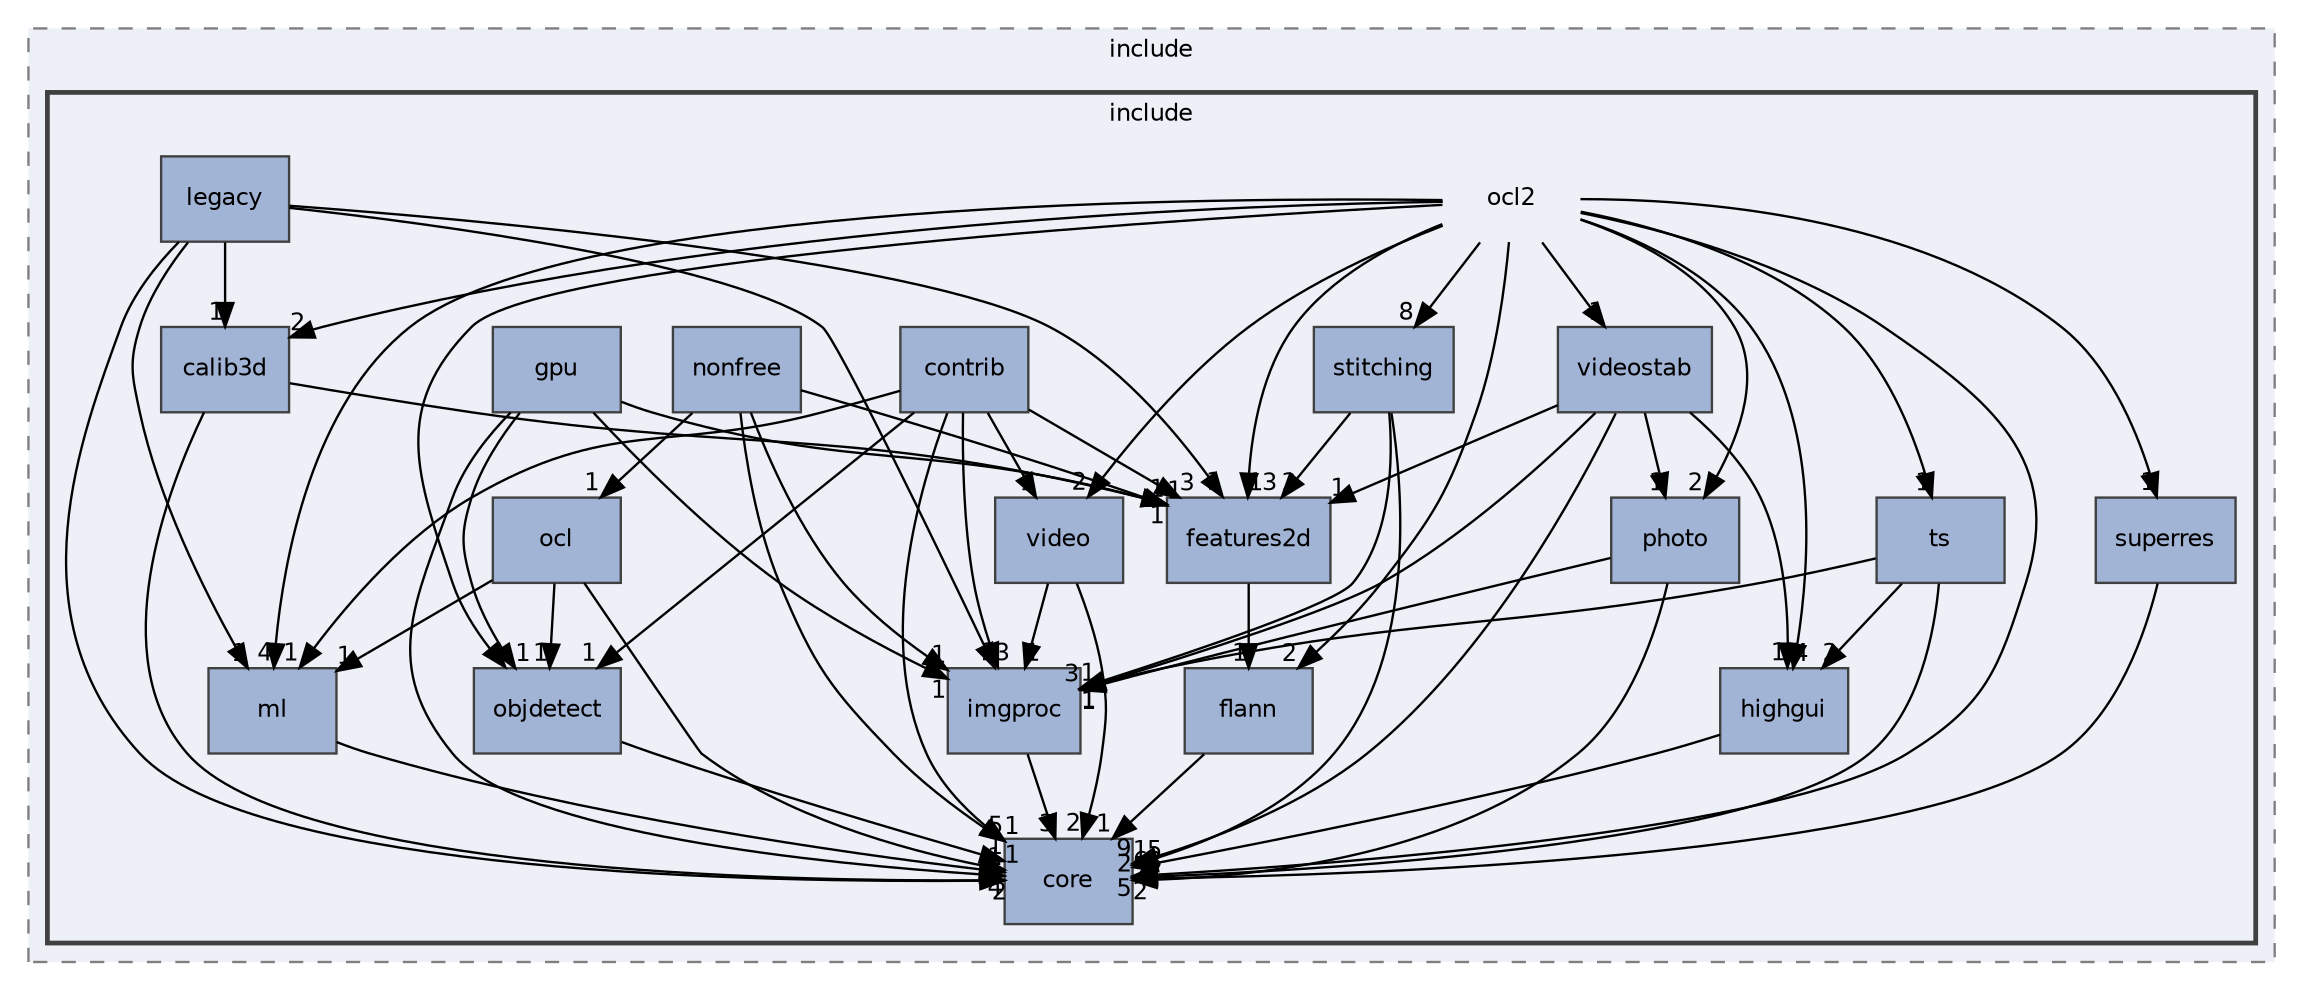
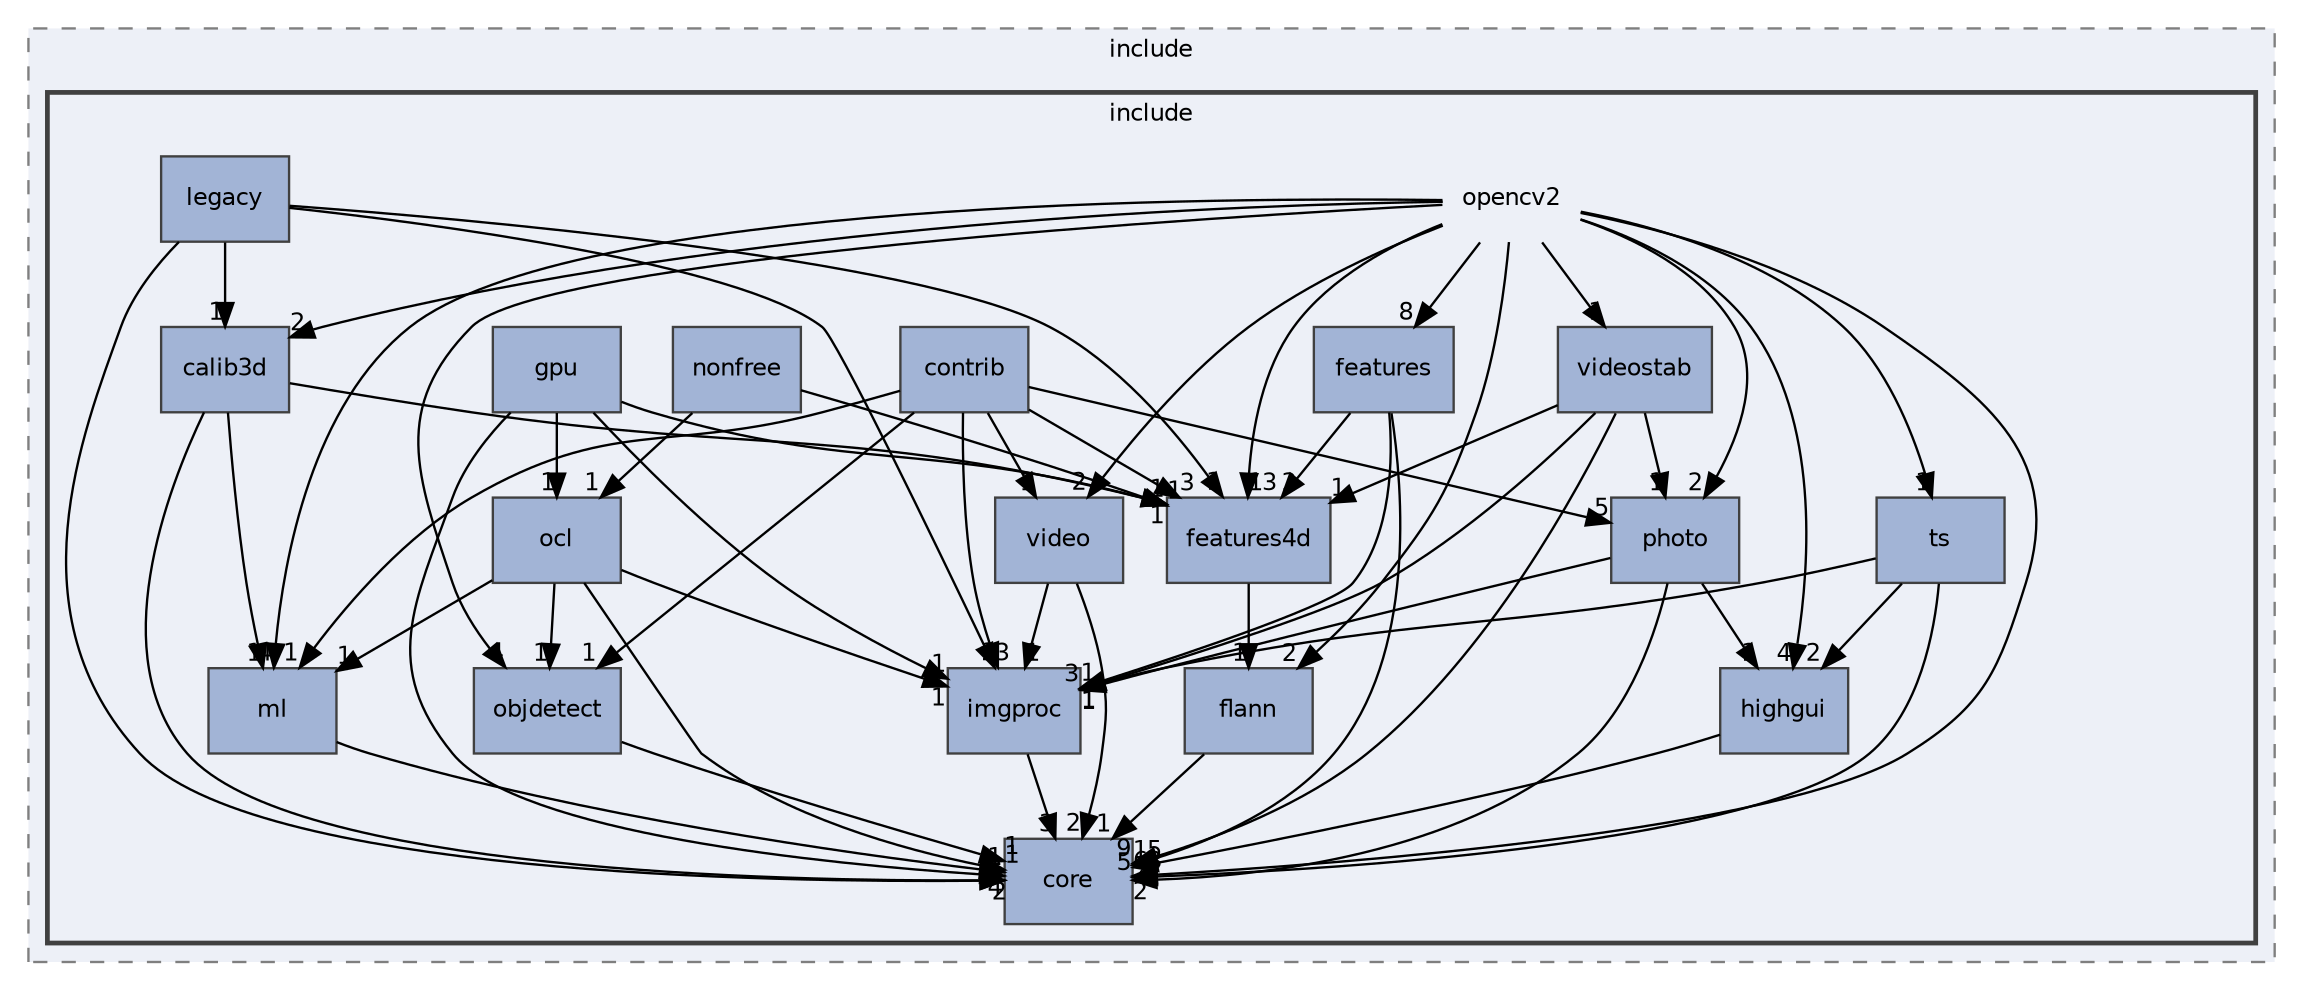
node "ocl2": label "ocl2" -> "opencv2"
node "stitching": label "stitching" -> "features"
edge "legacy" -> "ml": now "calib3d" -> "ml"
edge "videostab" -> "highgui": now "photo" -> "highgui"
edge "gpu" -> "objdetect": now "gpu" -> "ocl"
node "features2d": label "features2d" -> "features4d"
node "superres": removed
edge "nonfree" -> "imgproc": now "ocl" -> "imgproc"
edge "contrib" -> "core": now "contrib" -> "photo"
edge "nonfree" -> "core": removed
